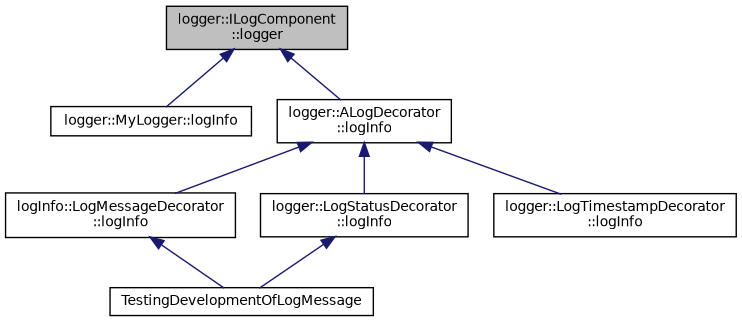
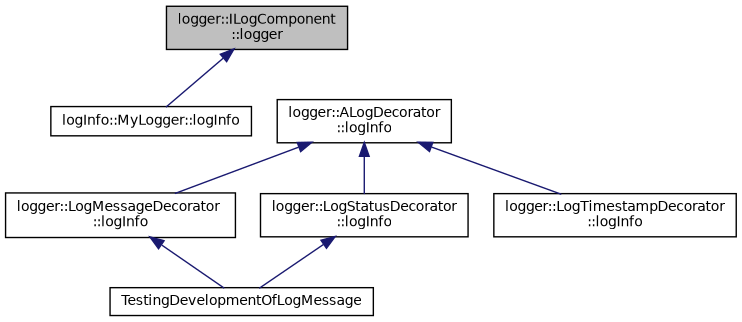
edge "logger::ALogDecorator ::logInfo" -> "logger::ILogComponent ::logger": removed
node "logger::MyLogger::logInfo": label "logger::MyLogger::logInfo" -> "logInfo::MyLogger::logInfo"
node "logInfo::LogMessageDecorator ::logInfo": label "logInfo::LogMessageDecorator ::logInfo" -> "logger::LogMessageDecorator ::logInfo"
